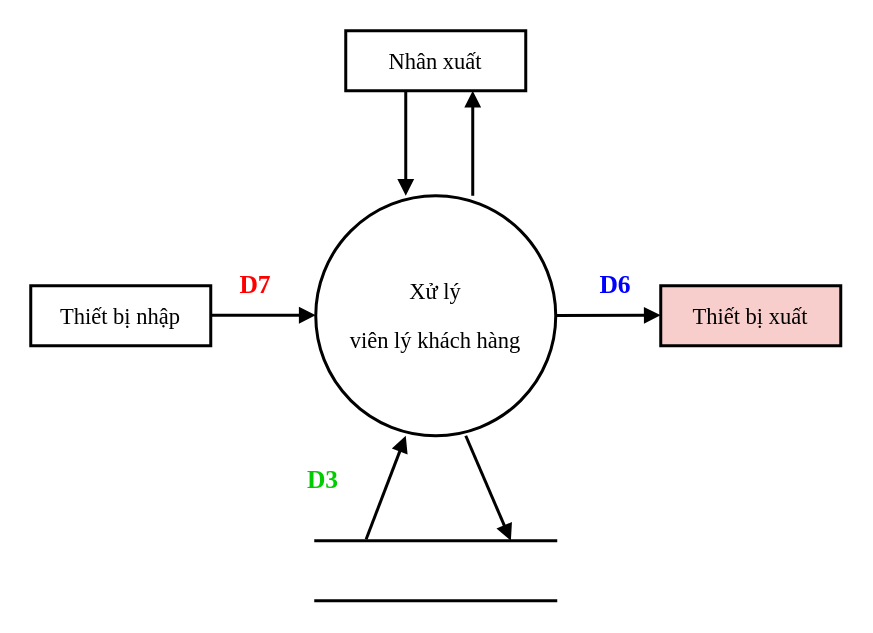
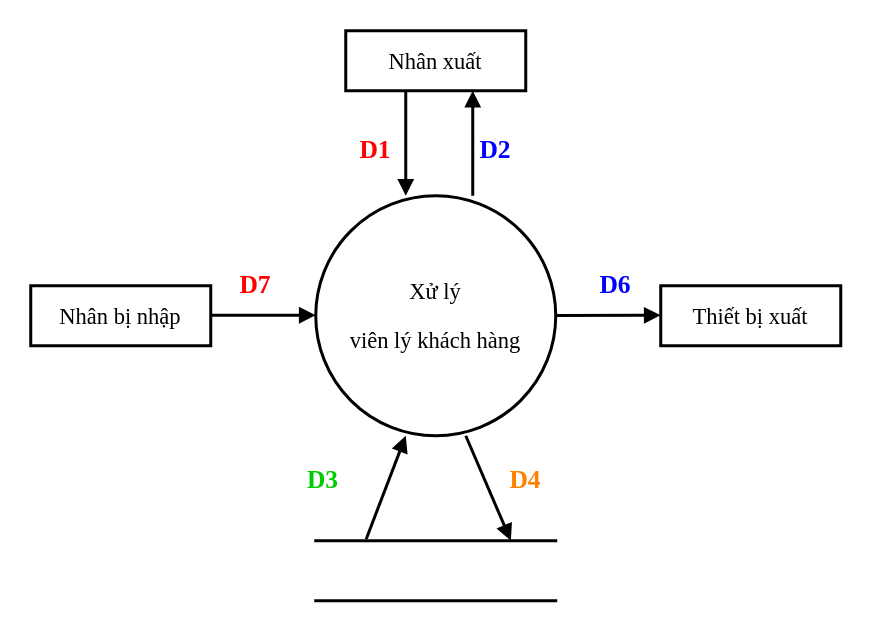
node "D1": added
node "D2": added
node "Thiết bị nhập": label "Thiết bị nhập" -> "Nhân bị nhập"
node "Thiết bị xuất": fillcolor #f8cecc -> #ffffff
node "D4": added
